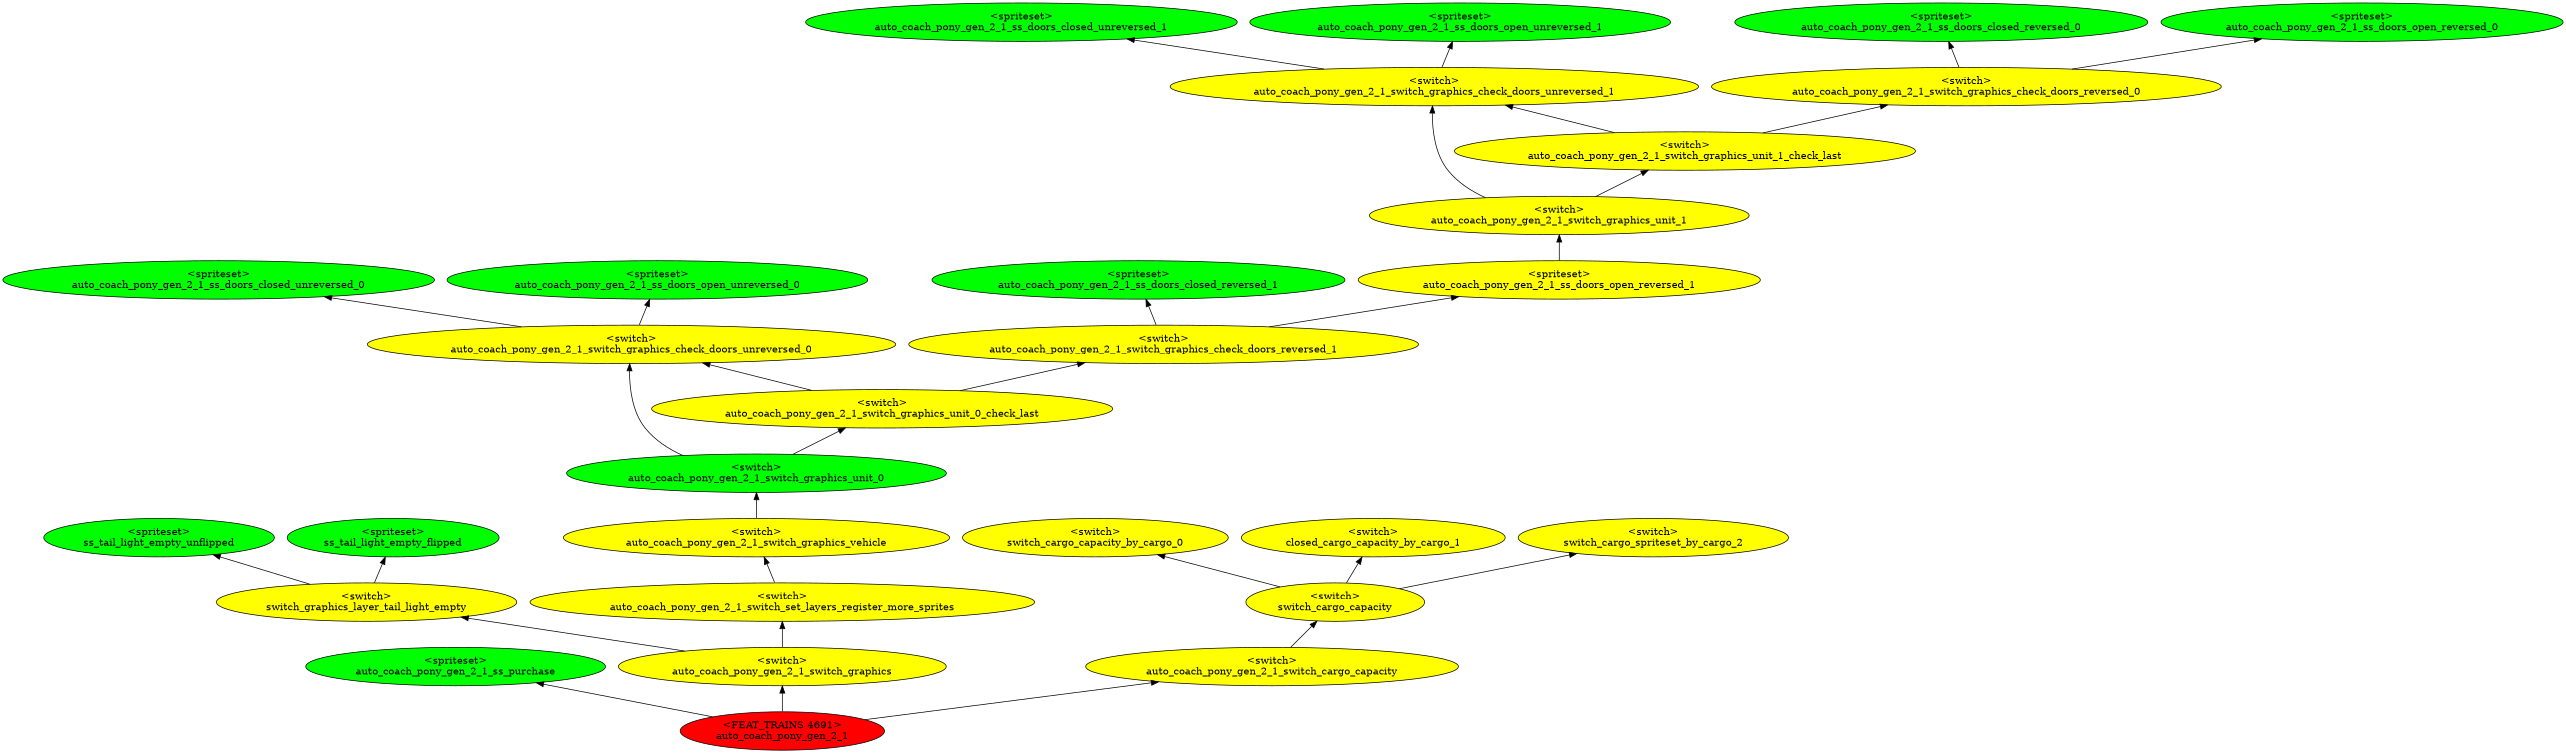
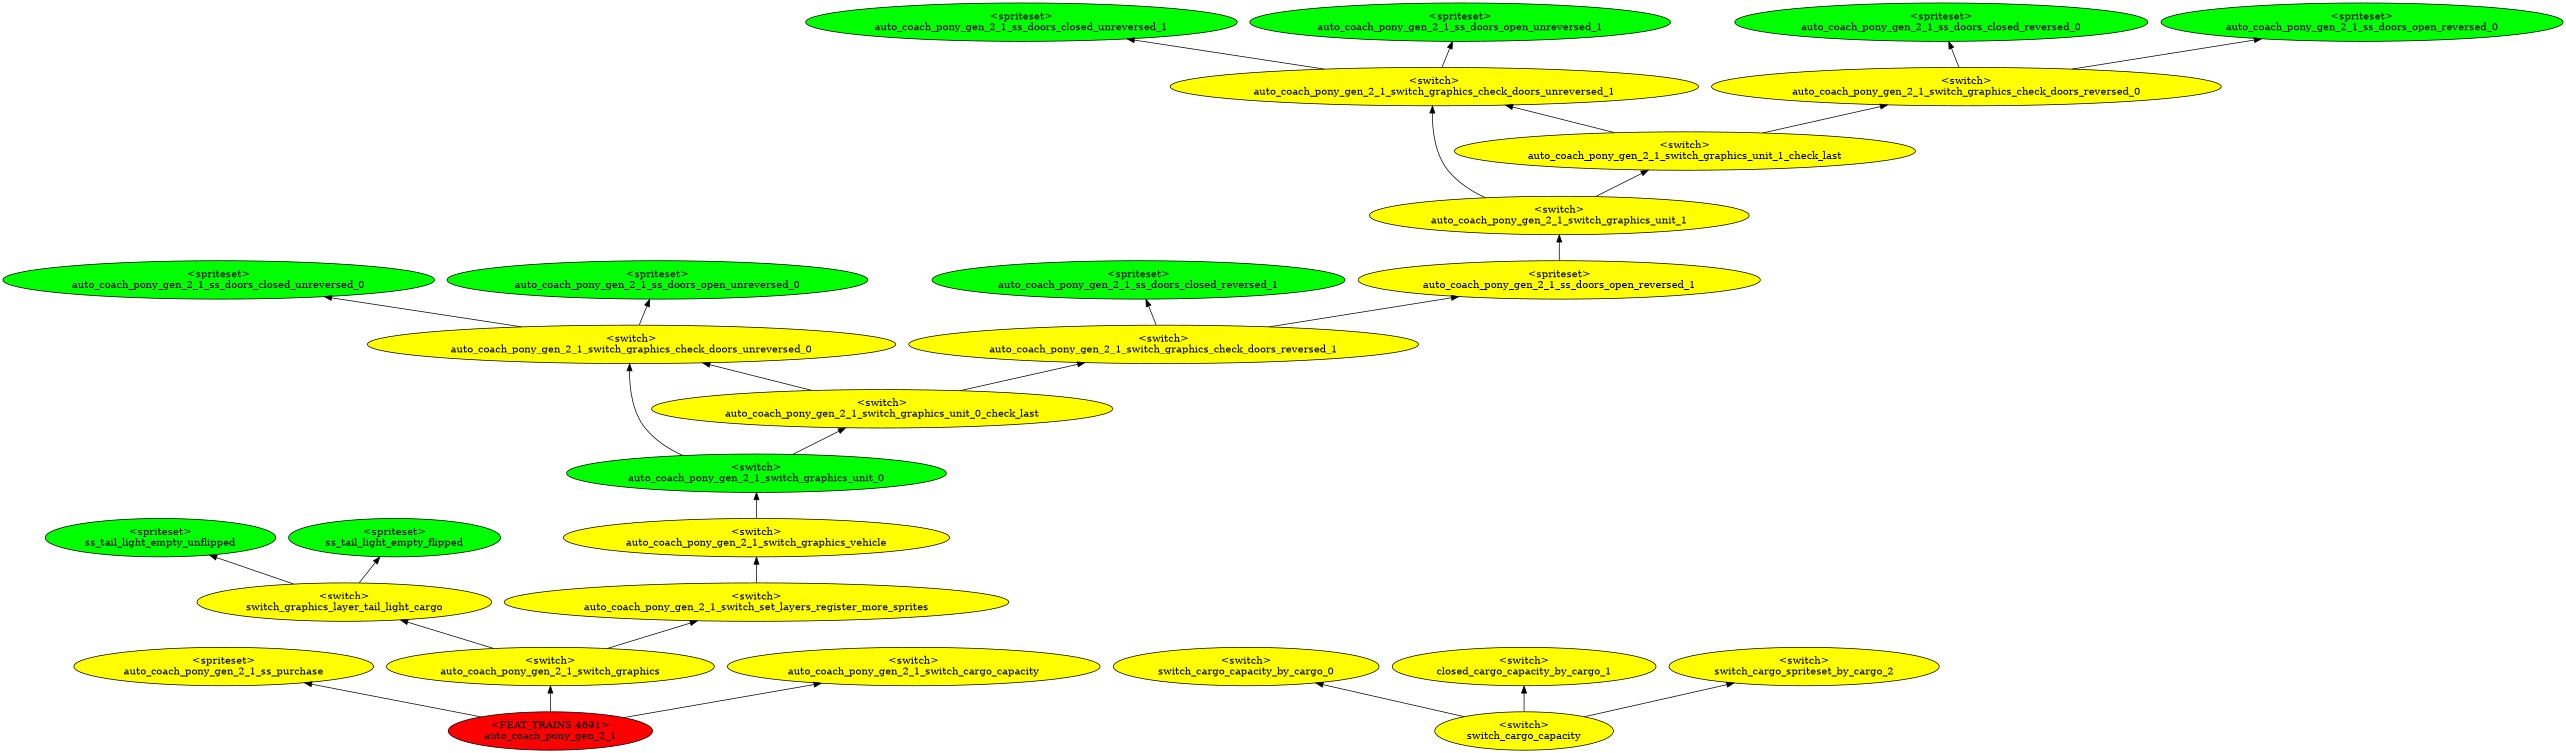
node "<switch> switch_graphics_layer_tail_light_empty": label "<switch> switch_graphics_layer_tail_light_empty" -> "<switch> switch_graphics_layer_tail_light_cargo"
edge "<switch> auto_coach_pony_gen_2_1_switch_cargo_capacity" -> "<switch> switch_cargo_capacity": removed
node "<spriteset> auto_coach_pony_gen_2_1_ss_purchase": fillcolor green -> yellow
